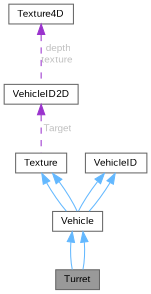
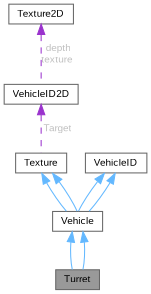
node "Texture4D": label "Texture4D" -> "Texture2D"
